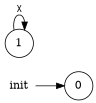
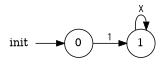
edge "0" -> "1": added, label "1"
